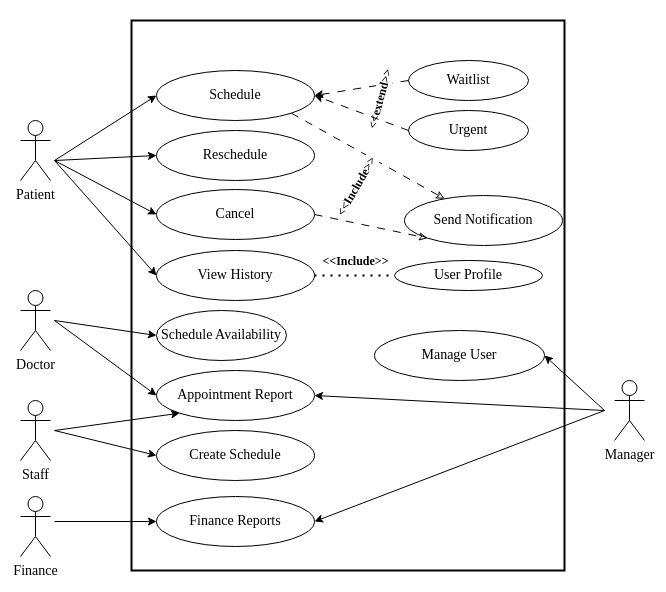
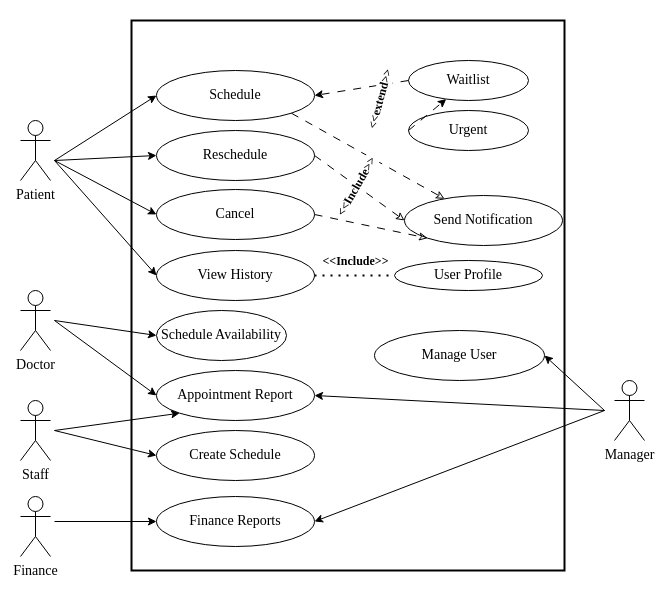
edge "Urgent" -> "Schedule": now "Urgent" -> "Waitlist"
edge "Reschedule" -> "Send Notification": added
